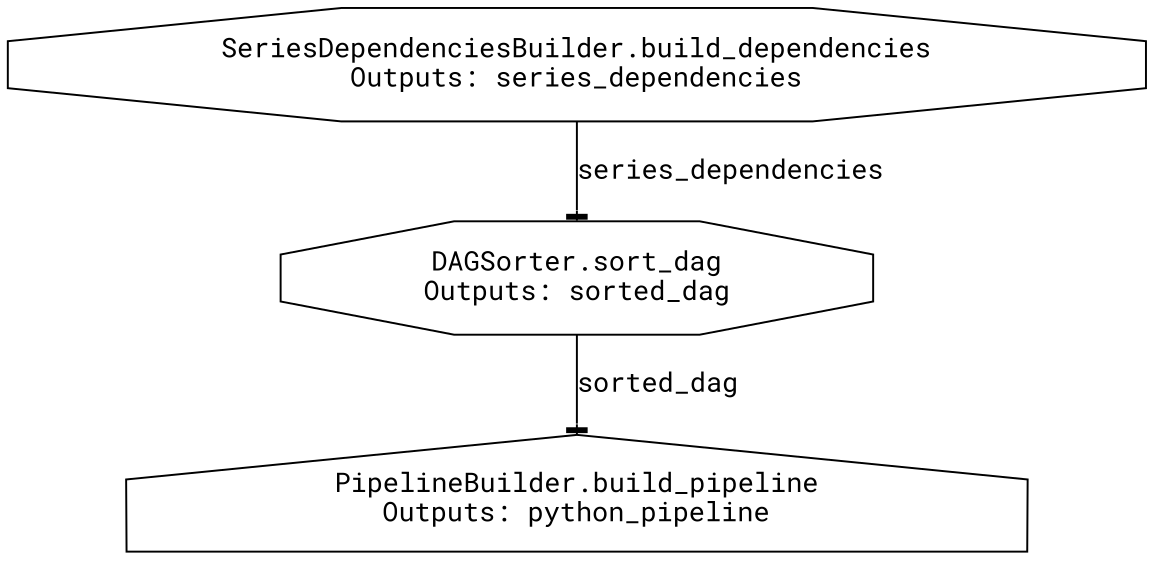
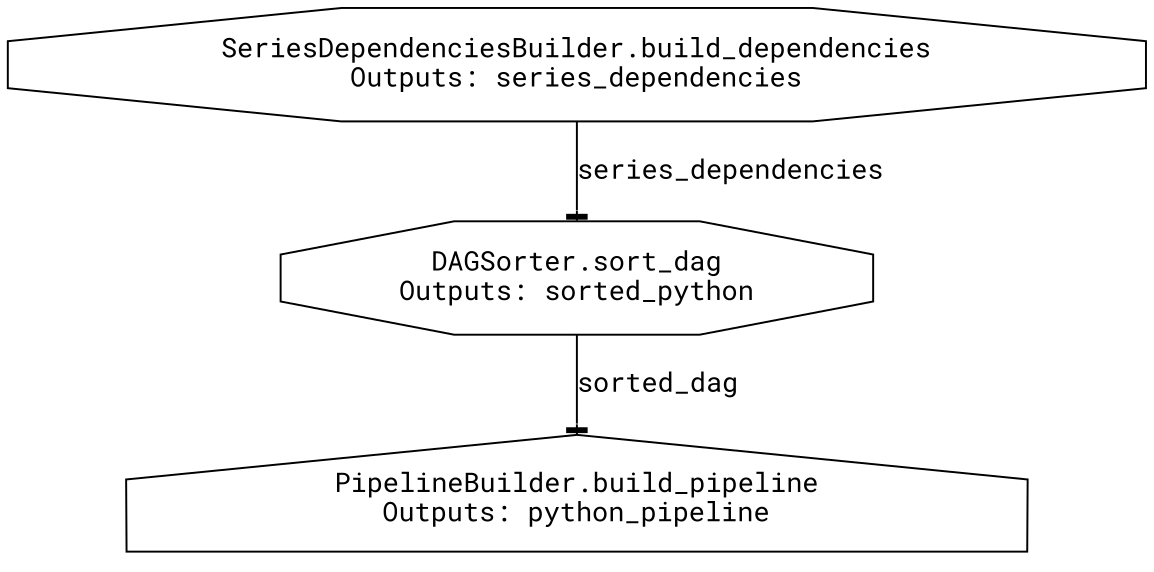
node "DAGSorter.sort_dag Outputs: sorted_dag": label "DAGSorter.sort_dag Outputs: sorted_dag" -> "DAGSorter.sort_dag Outputs: sorted_python"
